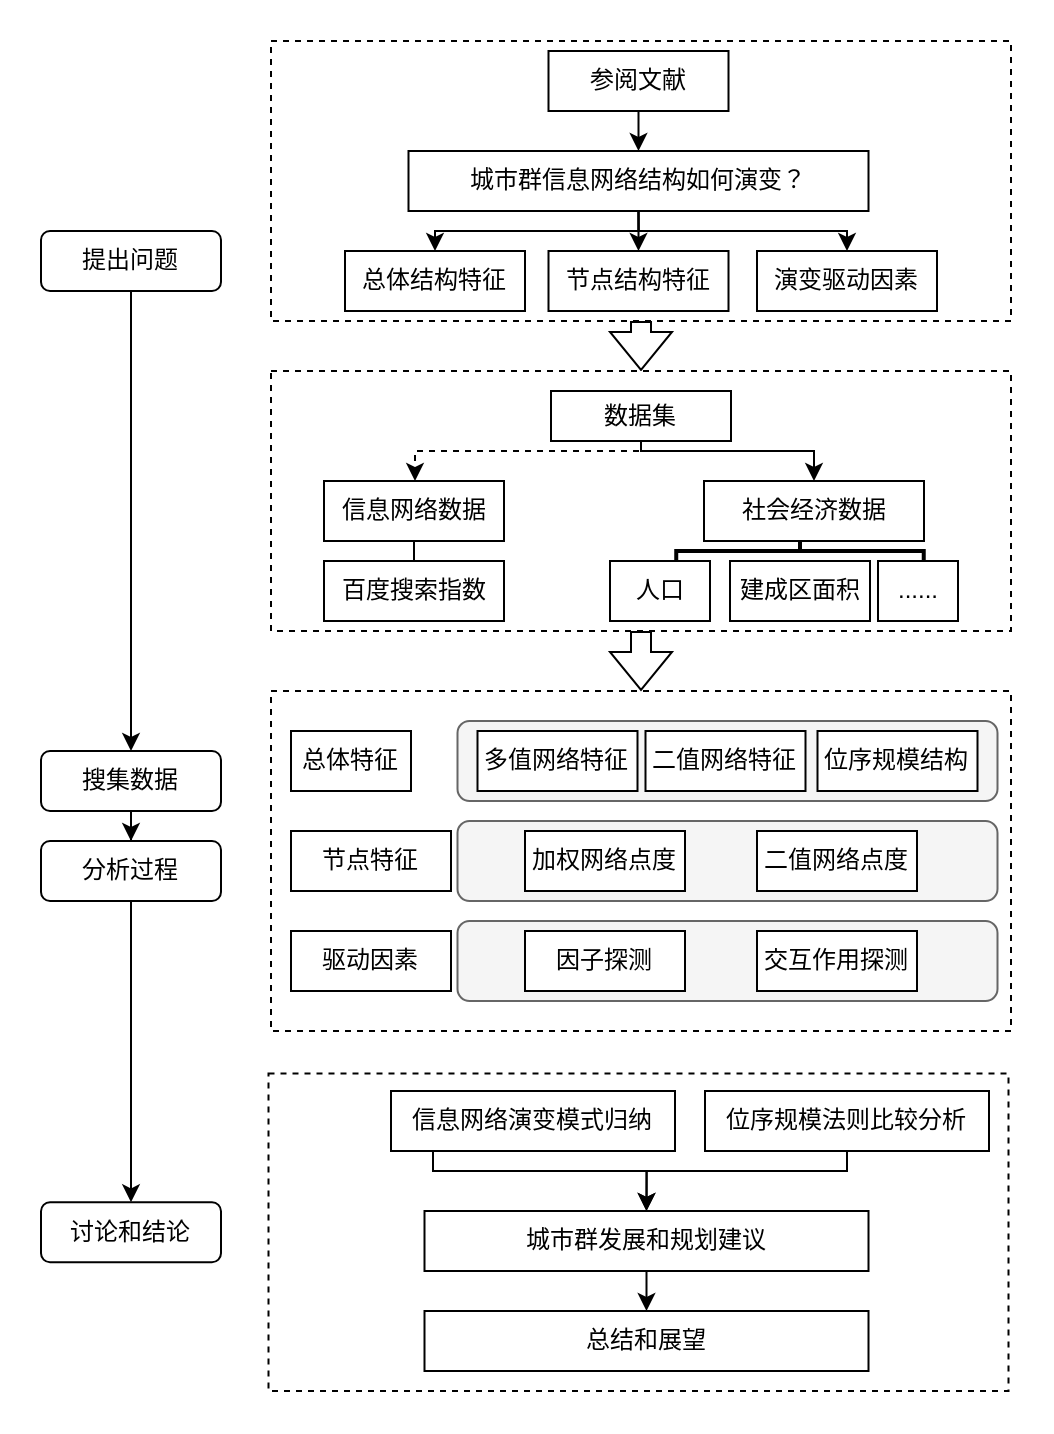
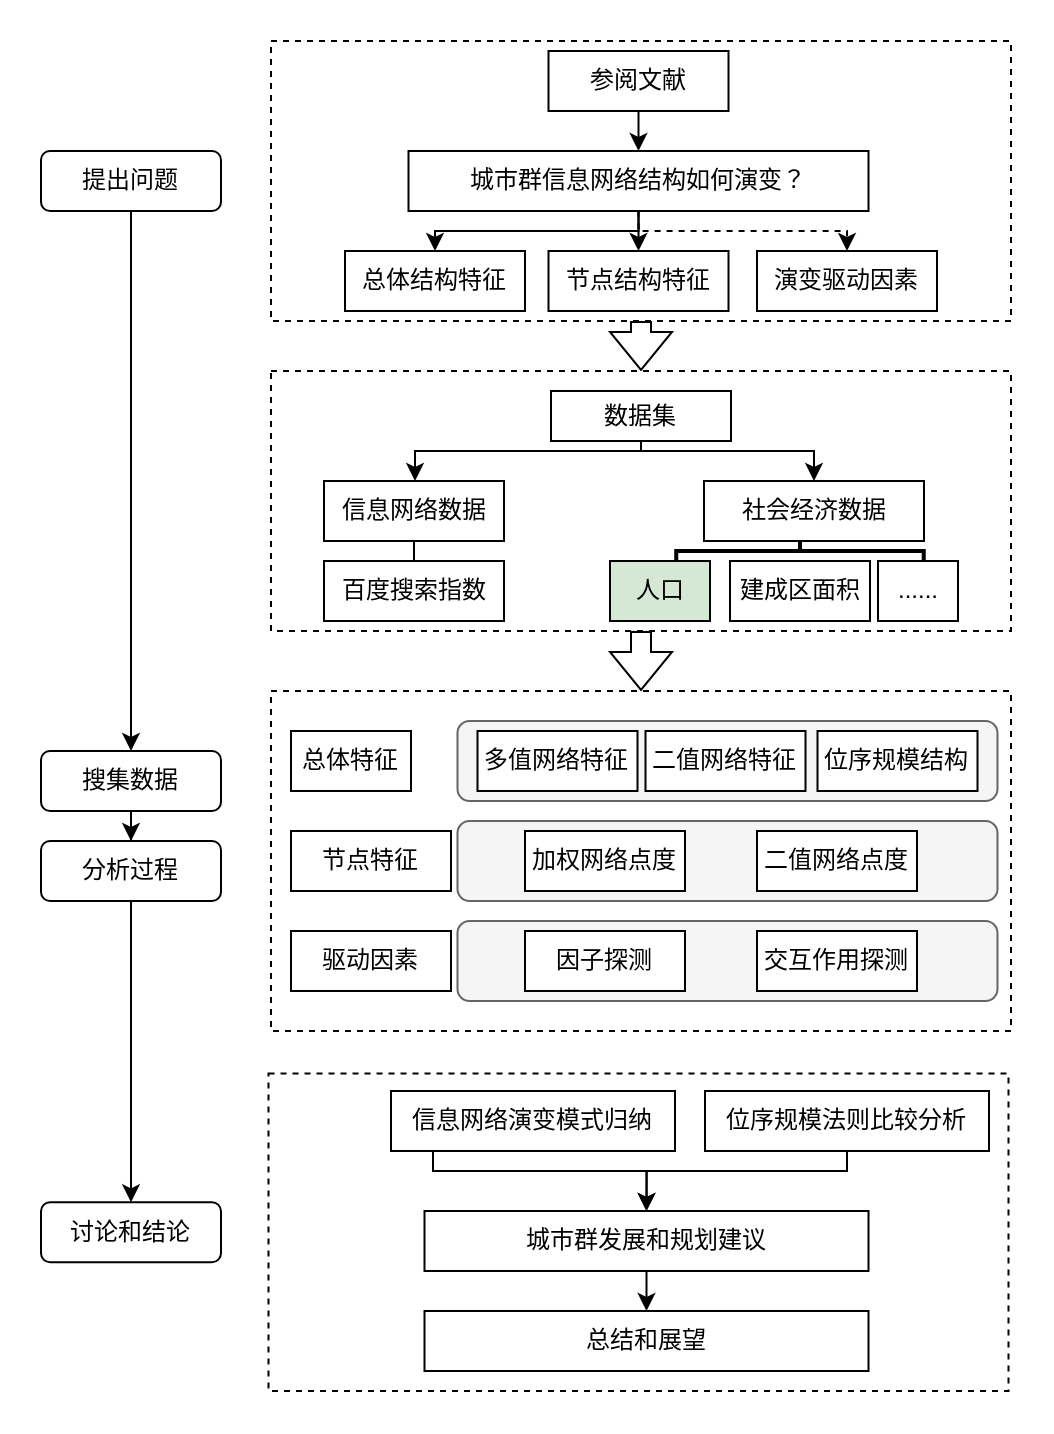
edge "城市群信息网络结构如何演变？" -> "演变驱动因素": style solid -> dashed
node "提出问题": moved (131, 261) -> (131, 181)
edge "数据集" -> "信息网络数据": style dashed -> solid
node "人口": fillcolor #ffffff -> #d5e8d4
